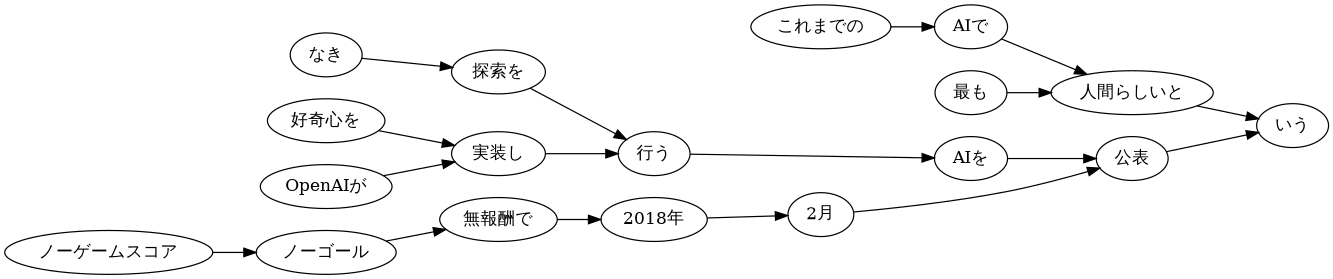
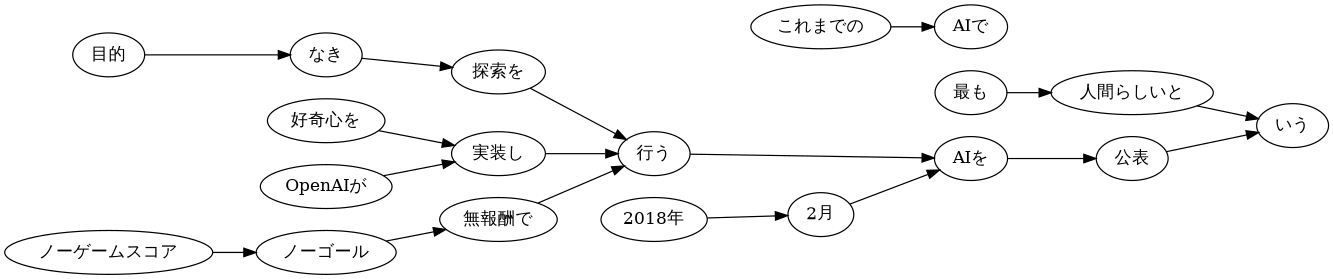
edge "AIで" -> "人間らしいと": removed
node "目的": added
edge "2月" -> "公表": now "2月" -> "AIを"
edge "無報酬で" -> "2018年": now "無報酬で" -> "行う"
